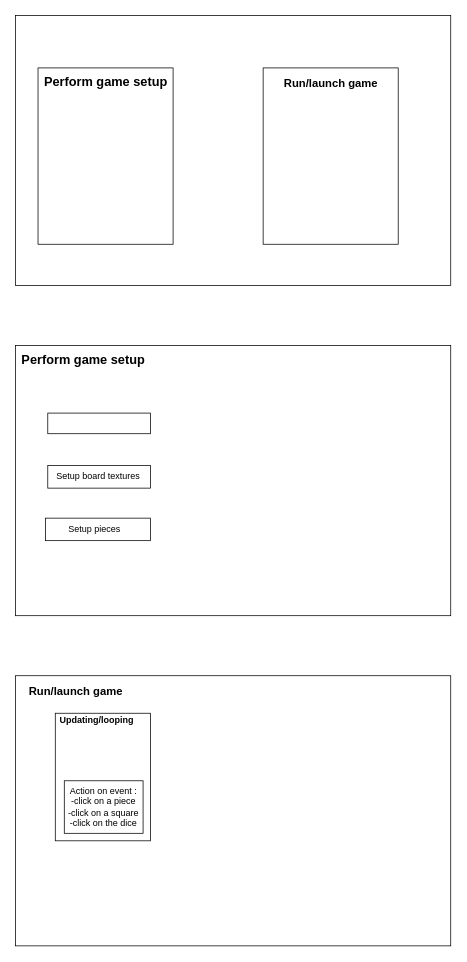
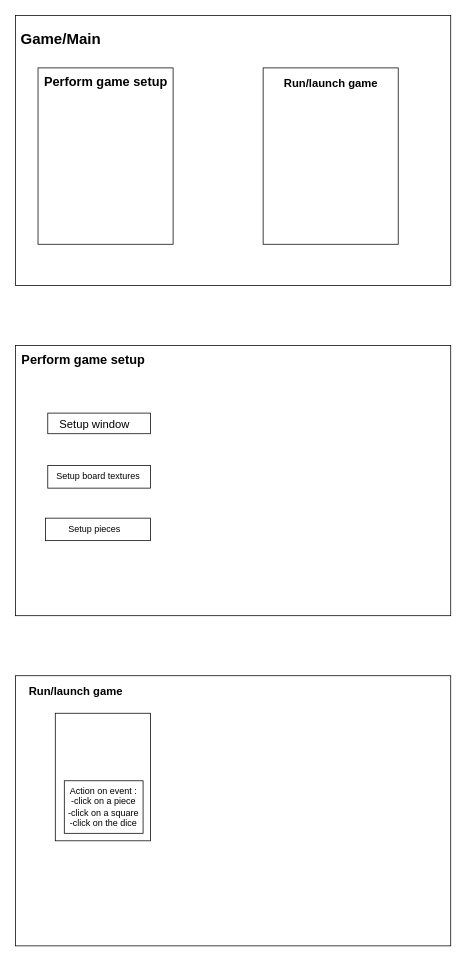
node "Game/Main": added
node "Setup window": added
node "Updating/looping": removed
